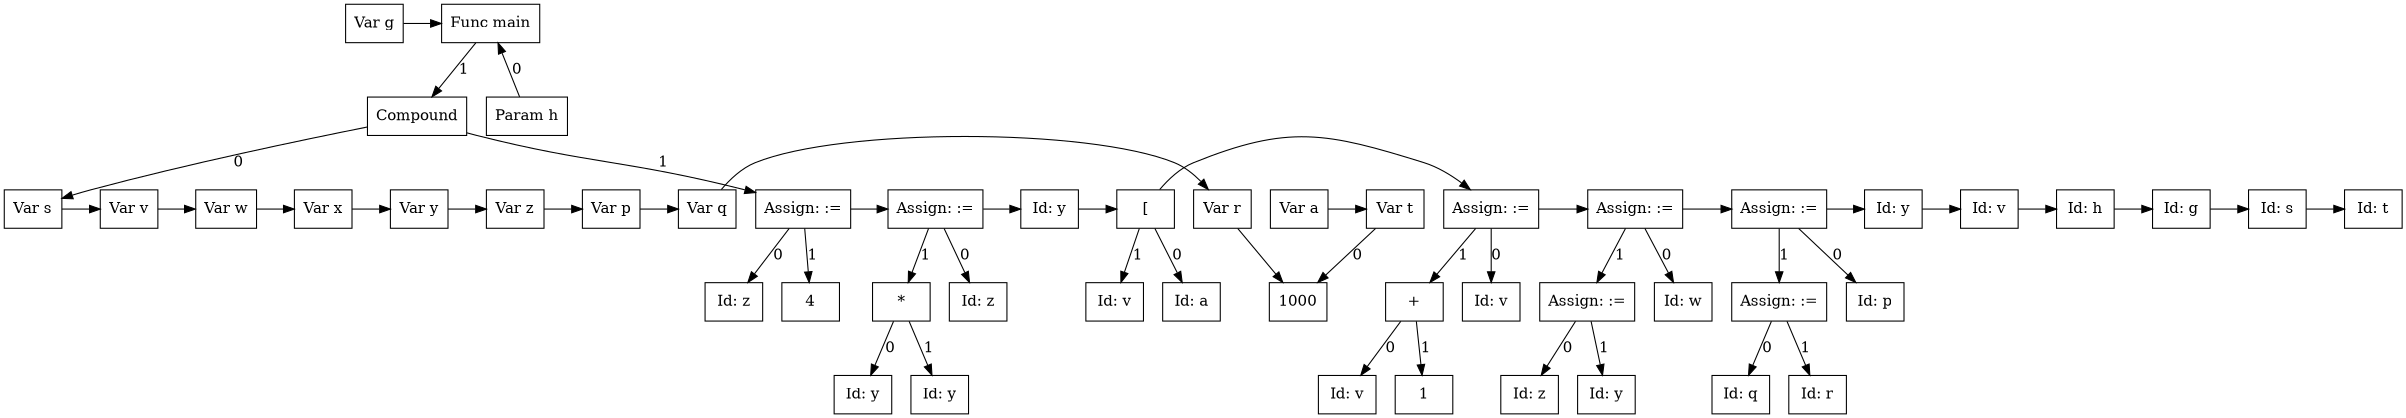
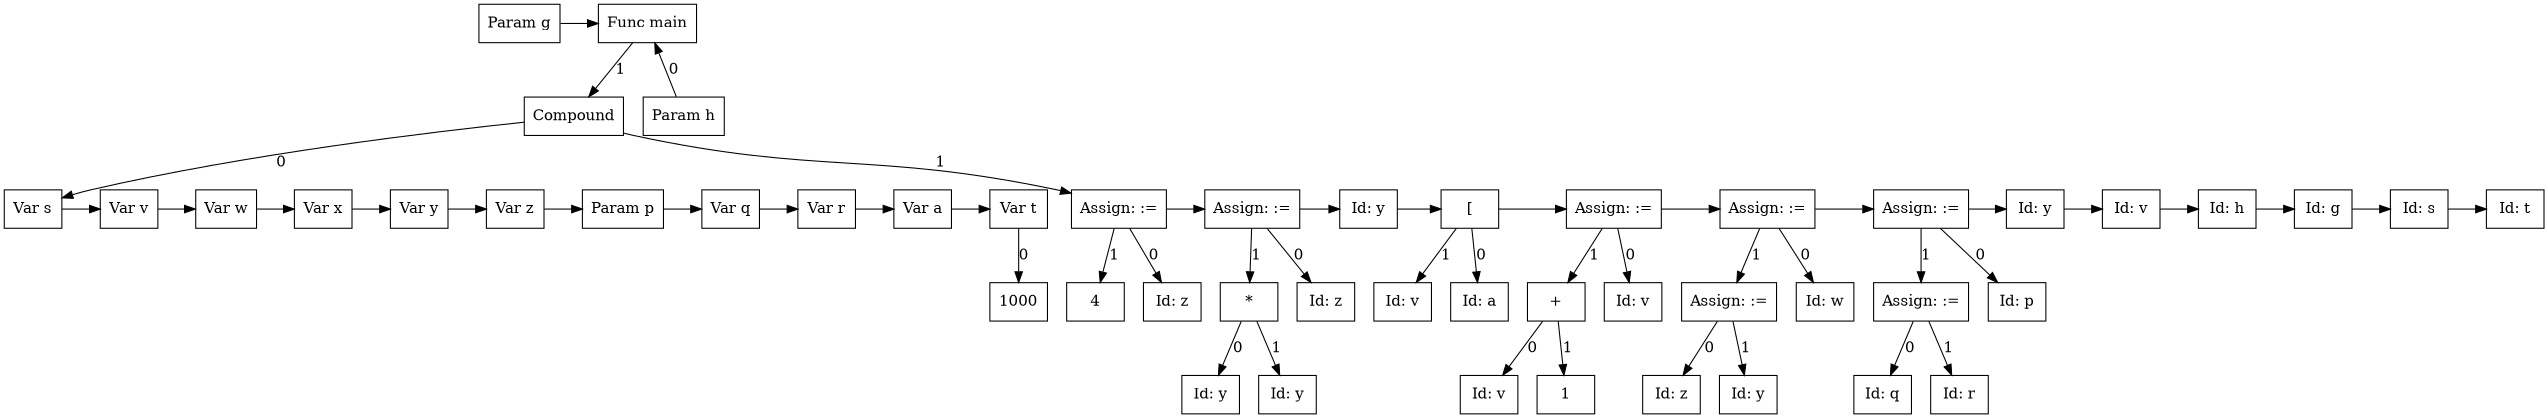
node "Var g": label "Var g" -> "Param g"
node "Var p": label "Var p" -> "Param p"
edge "Var r" -> "1000": now "Var r" -> "Var a"
